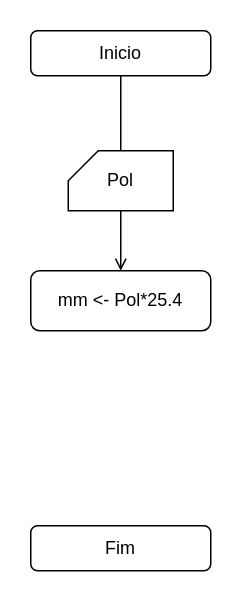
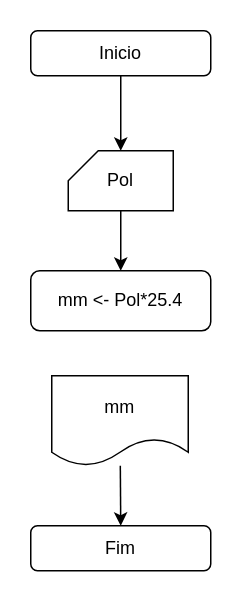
edge "Inicio" -- "Pol": arrowhead none -> classic
edge "Pol" -> "mm <- Pol*25.4": arrowhead open -> classic
node "mm": added
edge "mm" -> "Fim": added
